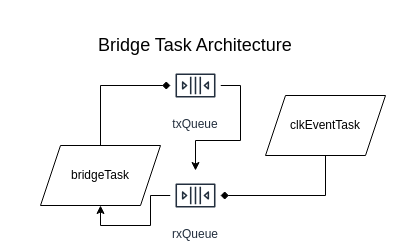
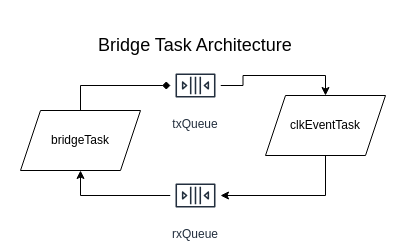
edge "txQueue" -> "rxQueue": now "txQueue" -> "clkEventTask"
node "bridgeTask": moved (101, 176) -> (81, 141)
edge "clkEventTask" -> "rxQueue": arrowhead diamond -> classic
